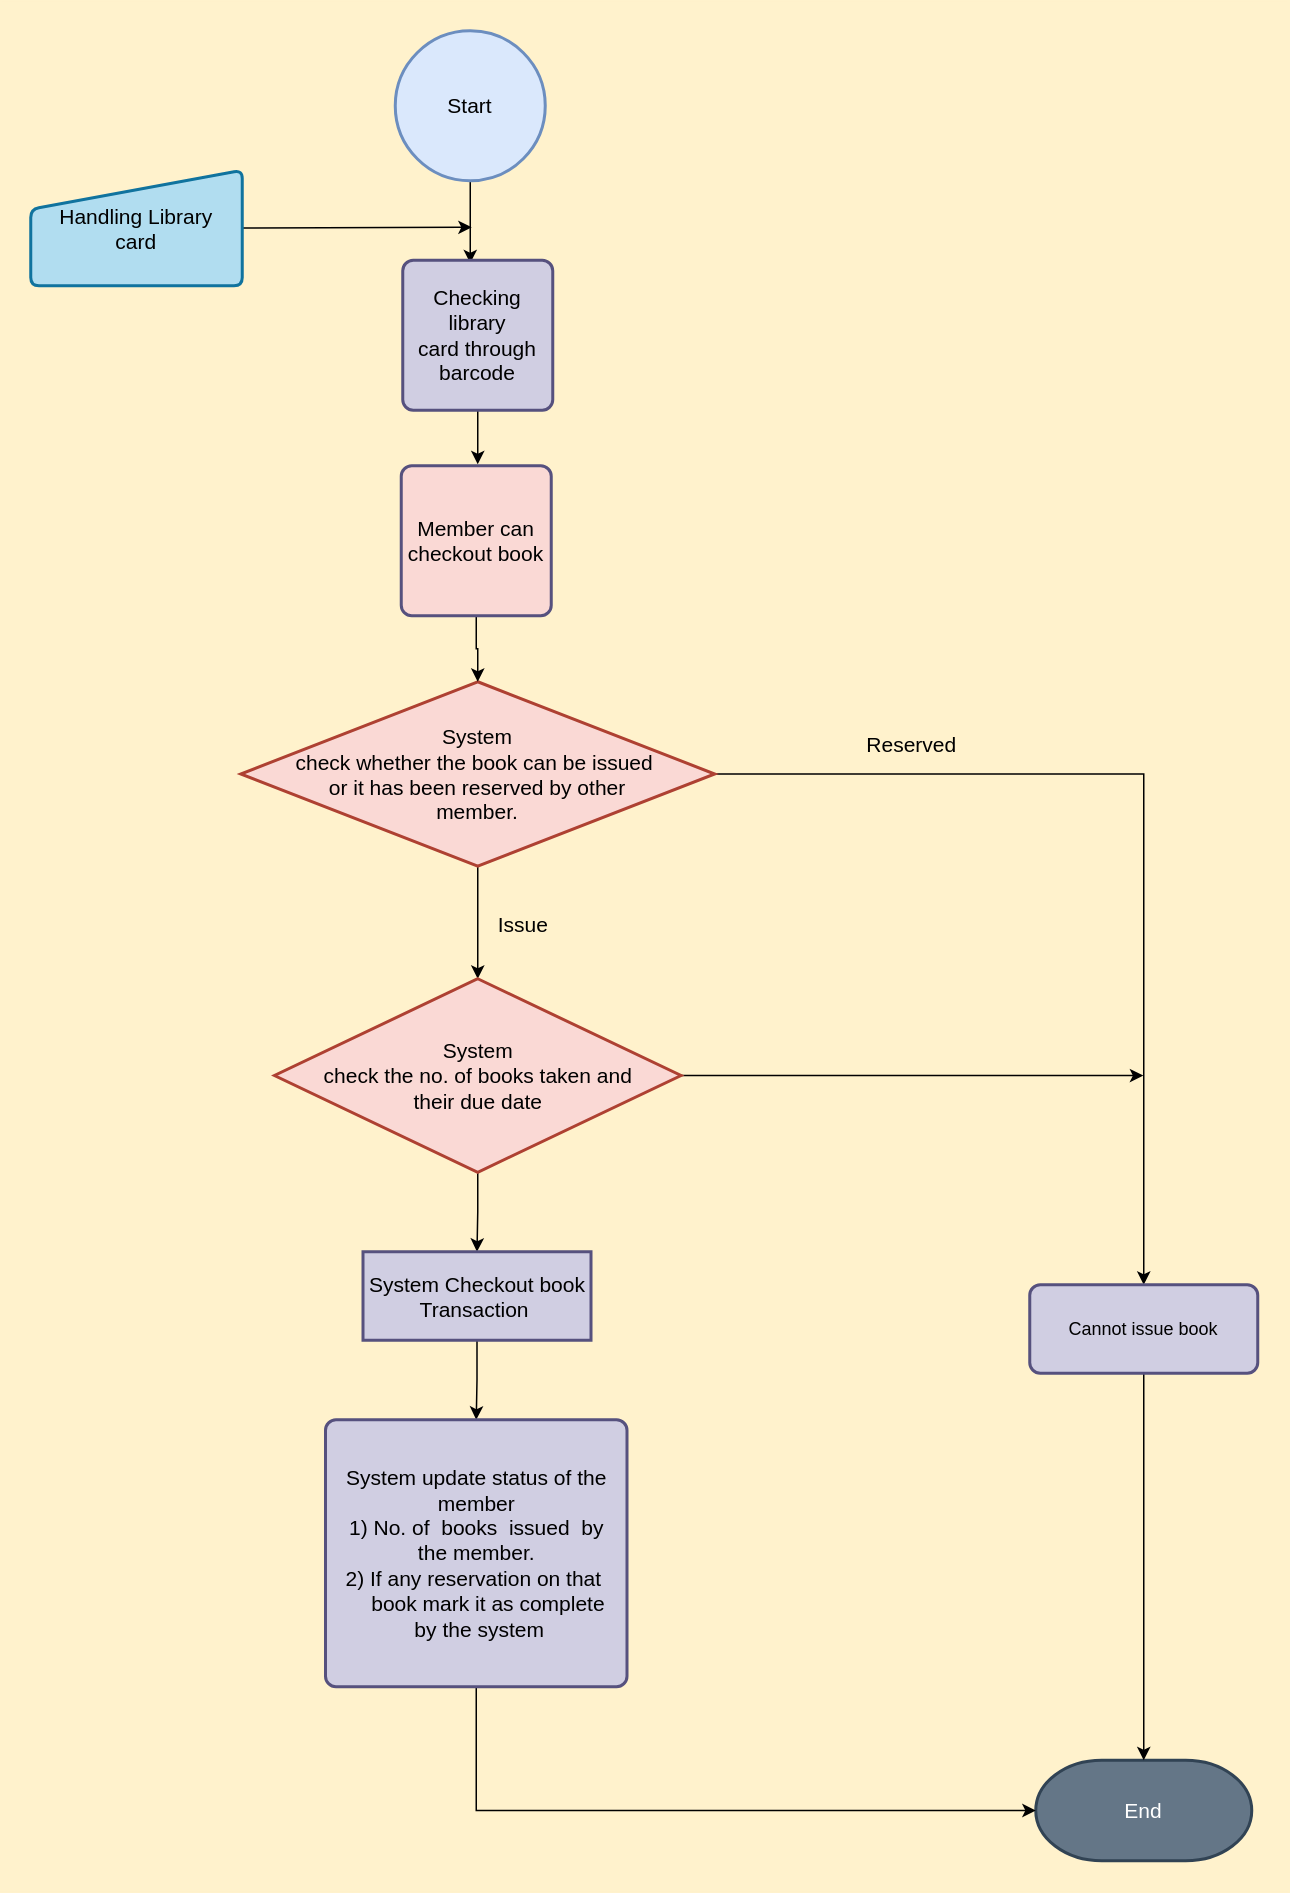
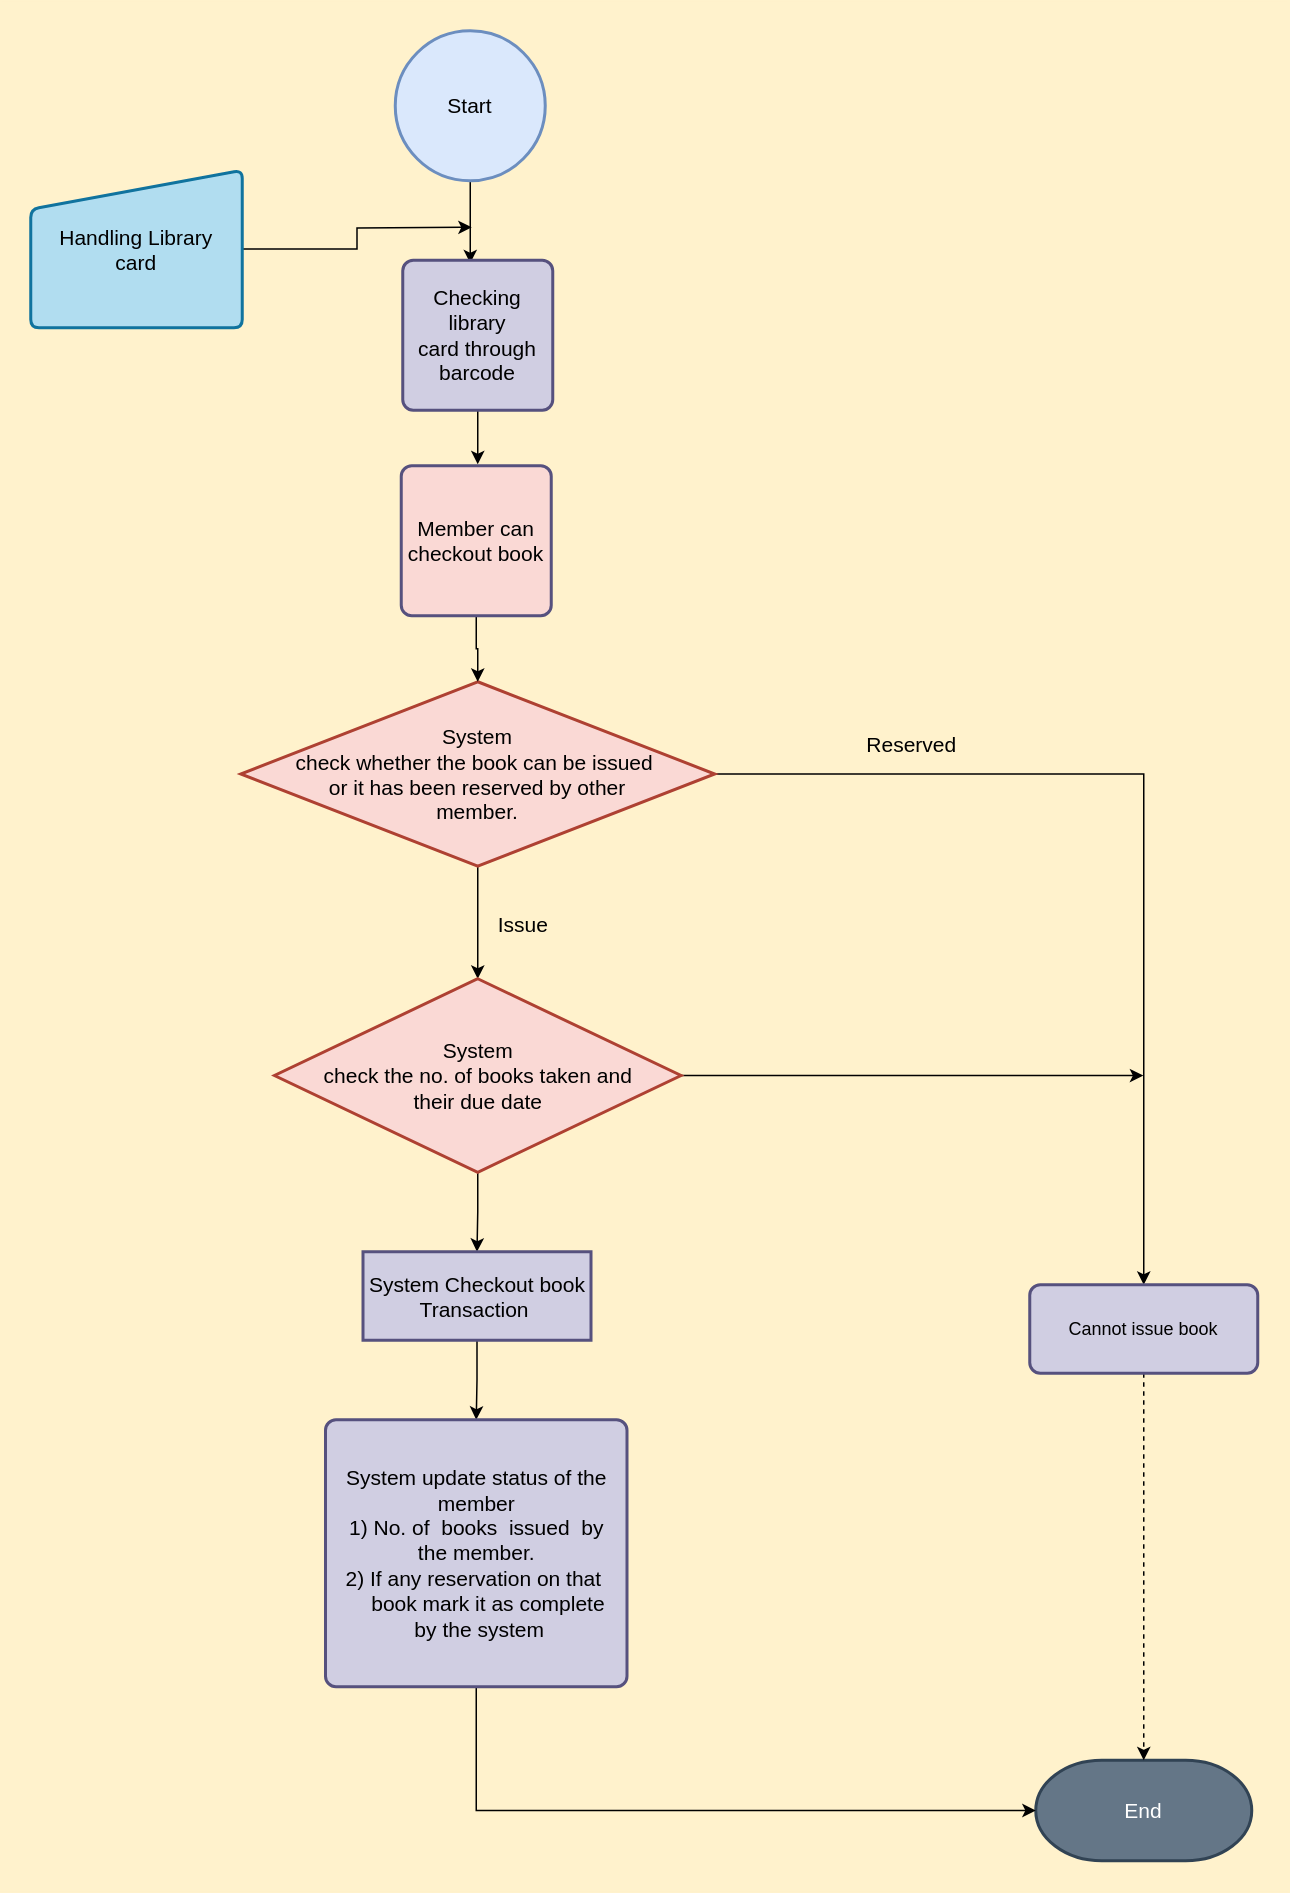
node "Handling Library card": size 212x116 -> 212x158
edge "Cannot issue book" -> "End": style solid -> dashed
